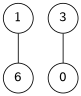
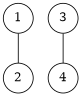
node "6": label "6" -> "2"
node "0": label "0" -> "4"
